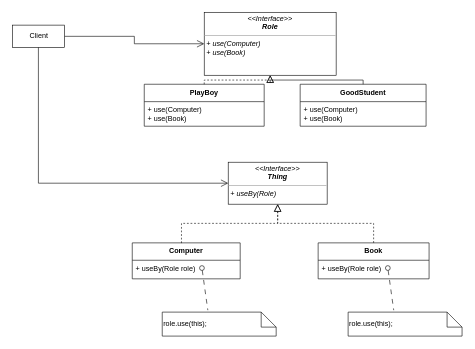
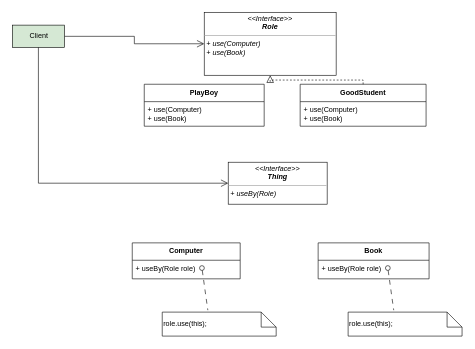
node "Client": fillcolor #ffffff -> #d5e8d4
edge "PlayBoy" -> "<<Interface>> Role + use(Computer) + use(Book)": removed
edge "GoodStudent" -> "<<Interface>> Role + use(Computer) + use(Book)": style solid -> dashed
edge "Computer" -> "<<Interface>> Thing + useBy(Role)": removed
edge "Book" -> "<<Interface>> Thing + useBy(Role)": removed
